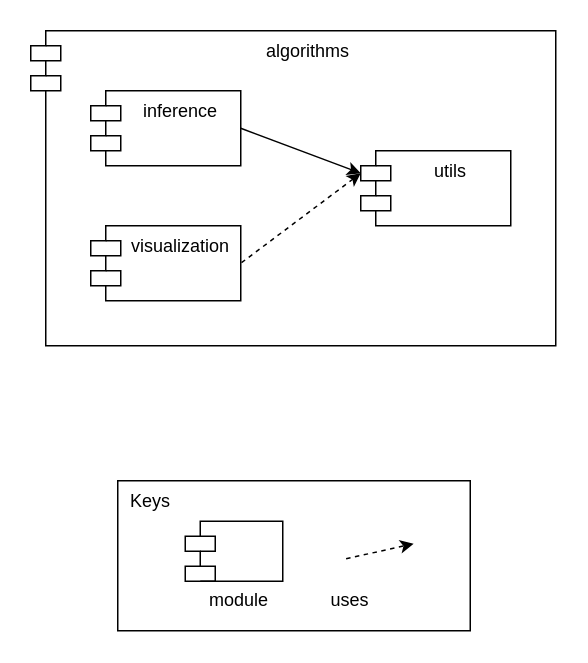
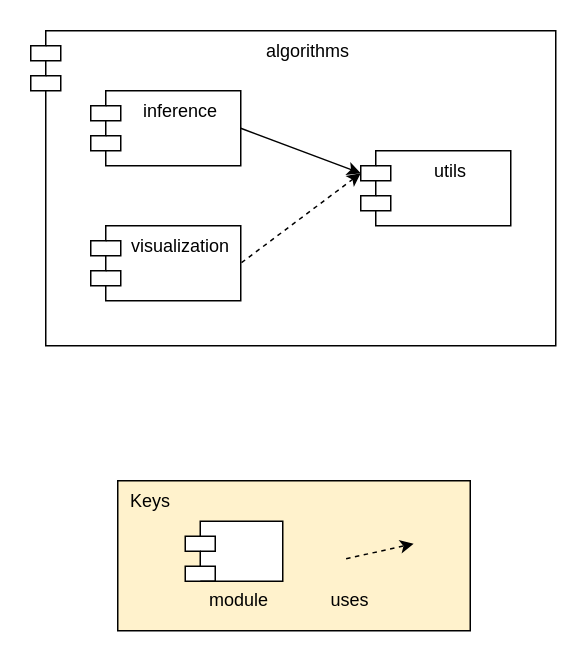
node "Keys": fillcolor #ffffff -> #fff2cc
